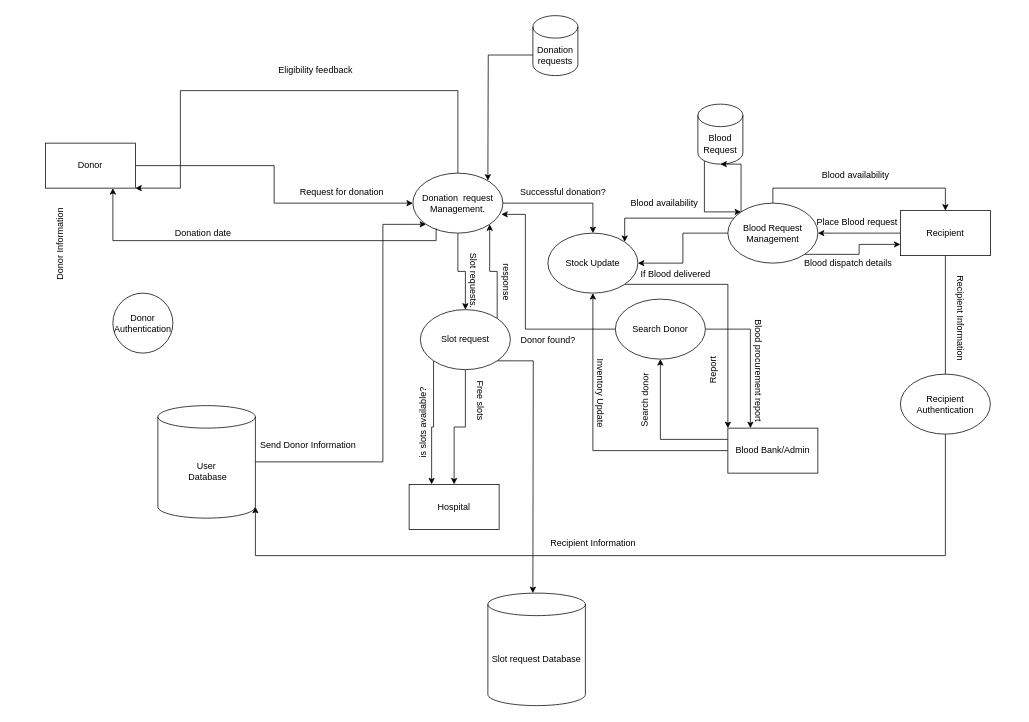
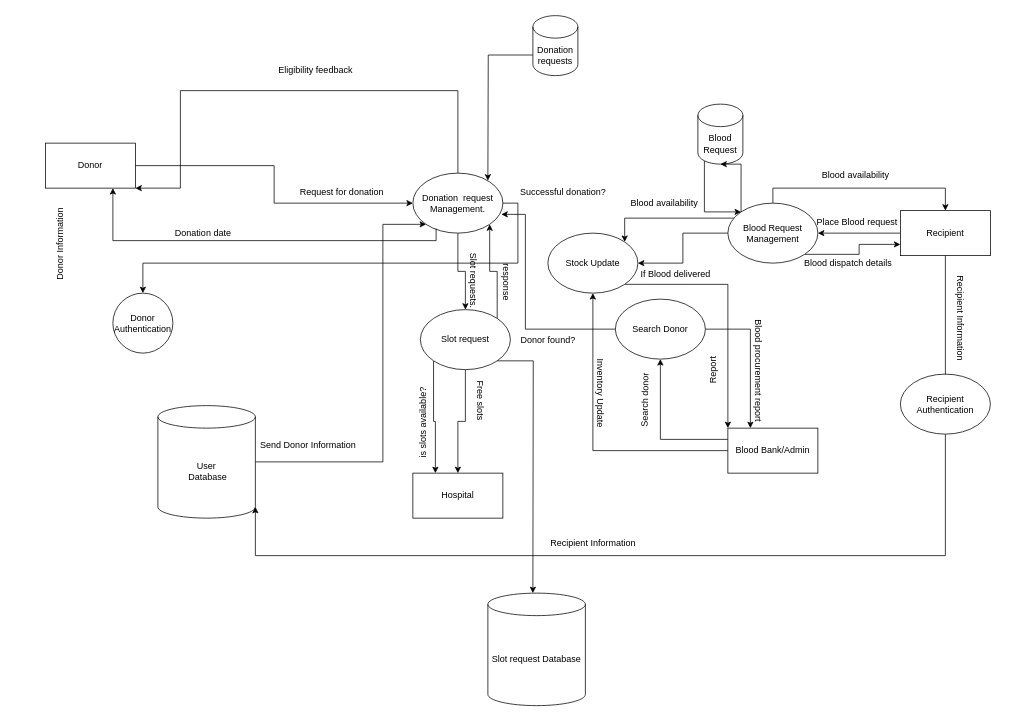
edge "Donation request Management." -> "Stock Update": now "Donation request Management." -> "Donor Authentication"
node "Hospital": moved (454, 507) -> (458, 495)
